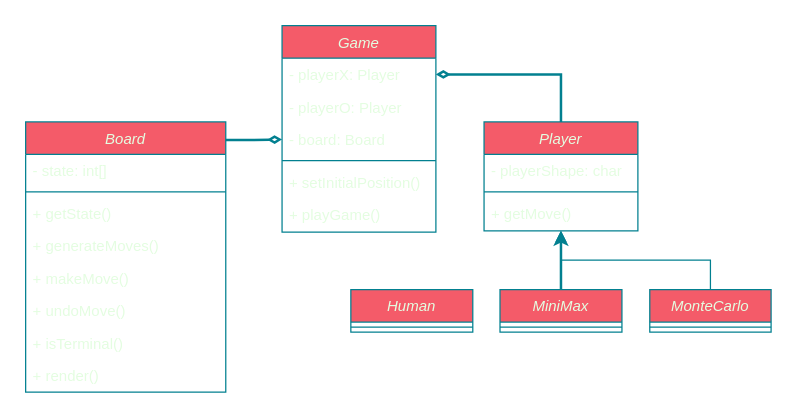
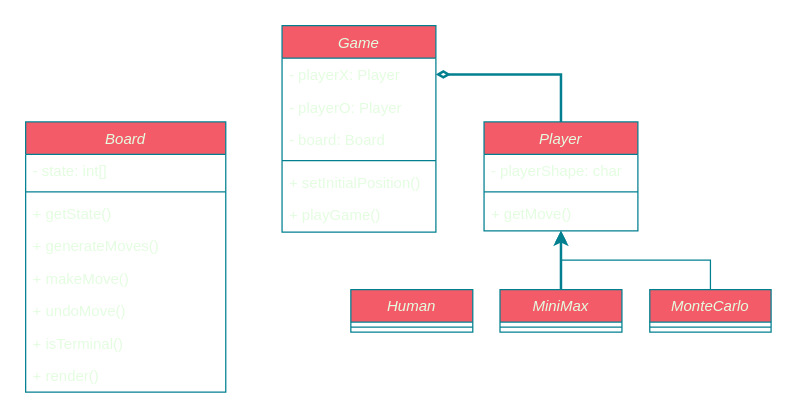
edge "Board" -> "- board: Board": removed
